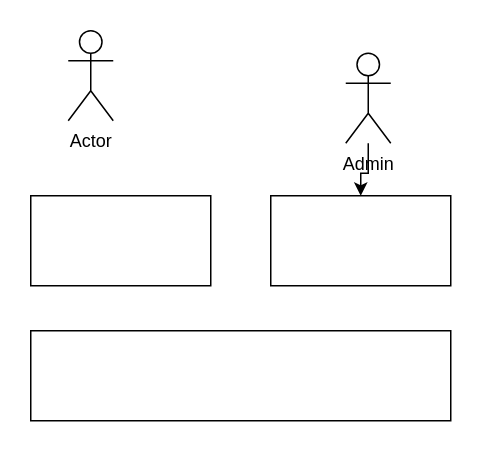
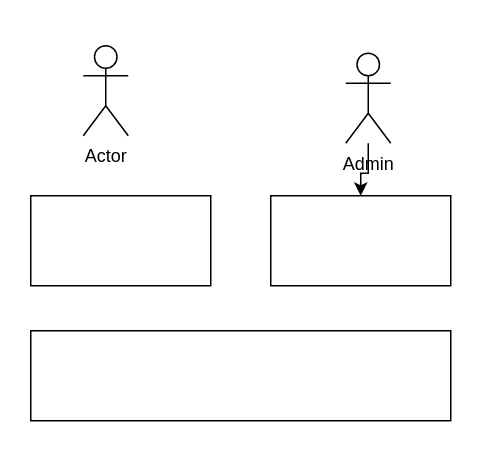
node "Actor": moved (91, 76) -> (106, 91)
